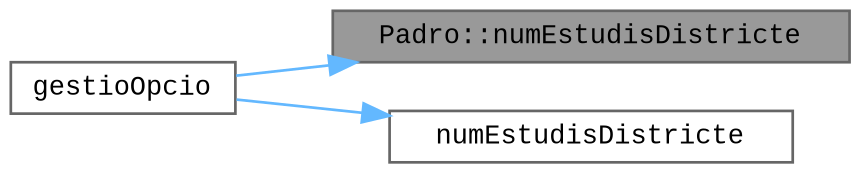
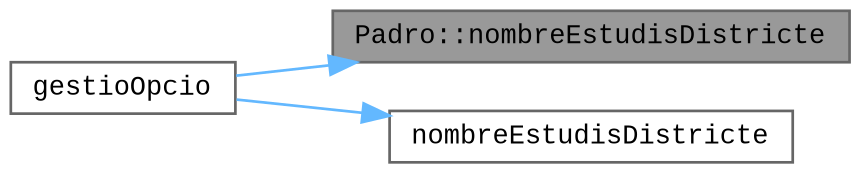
node "Padro::numEstudisDistricte": label "Padro::numEstudisDistricte" -> "Padro::nombreEstudisDistricte"
node "numEstudisDistricte": label "numEstudisDistricte" -> "nombreEstudisDistricte"
